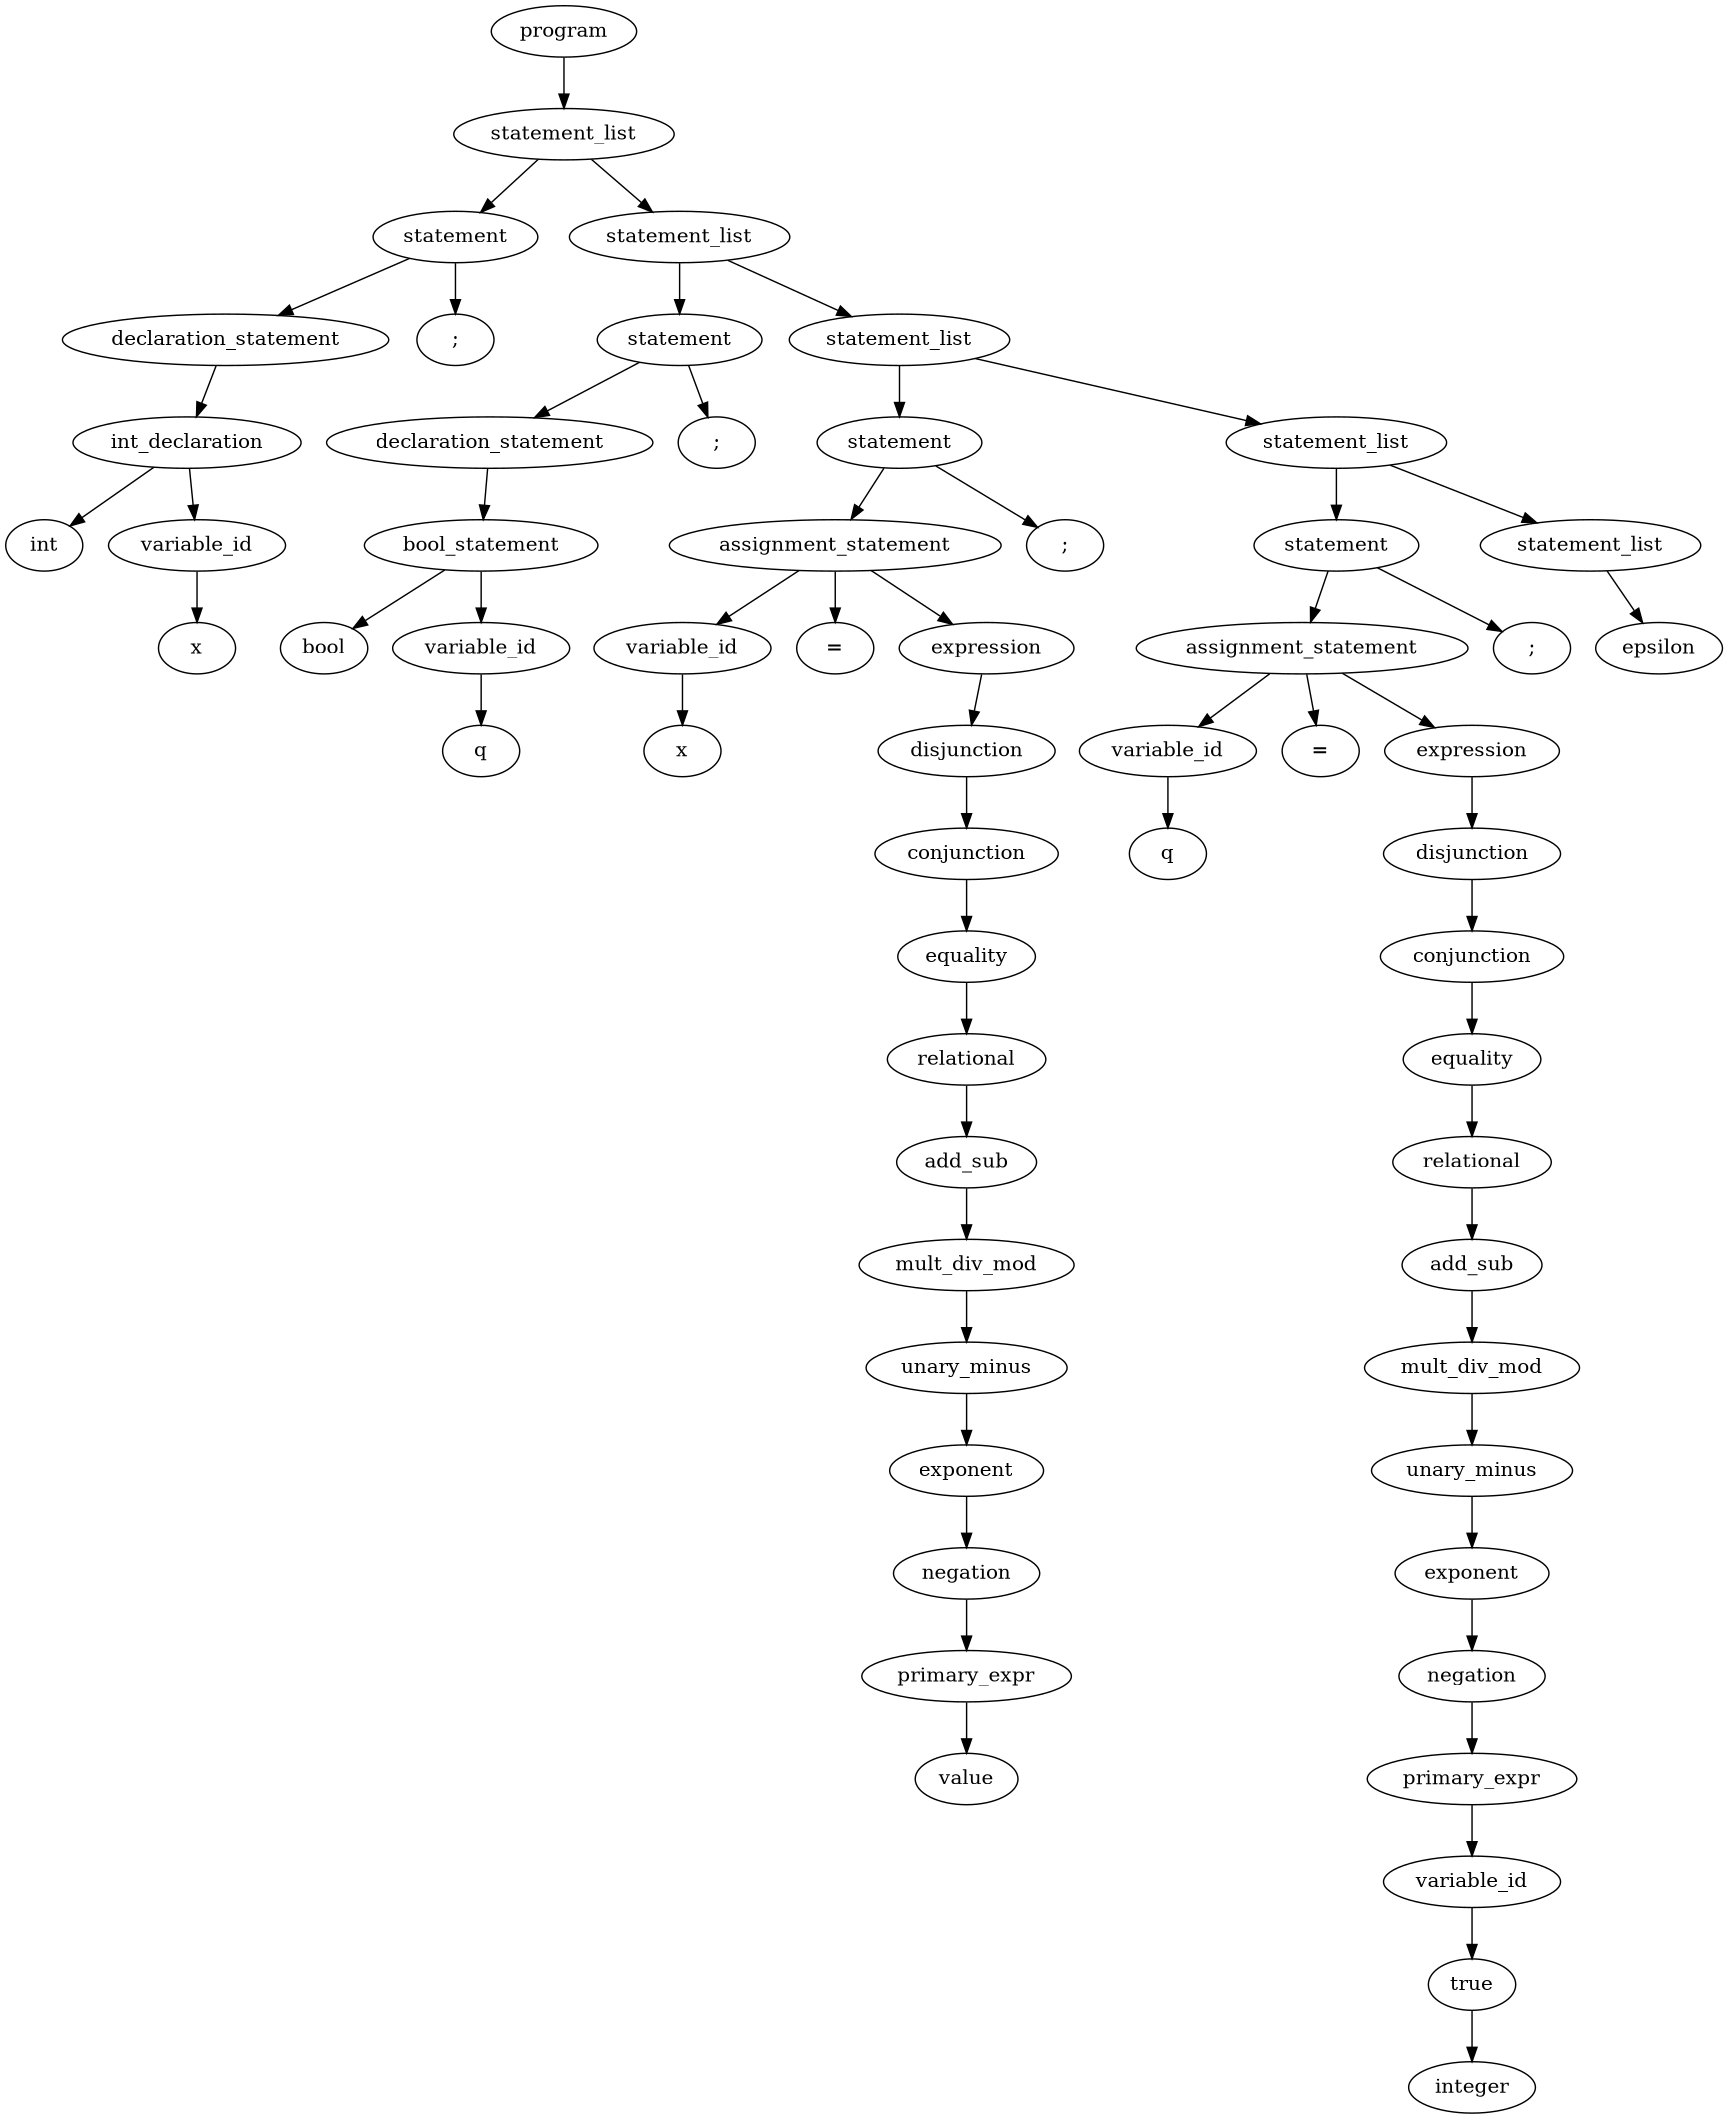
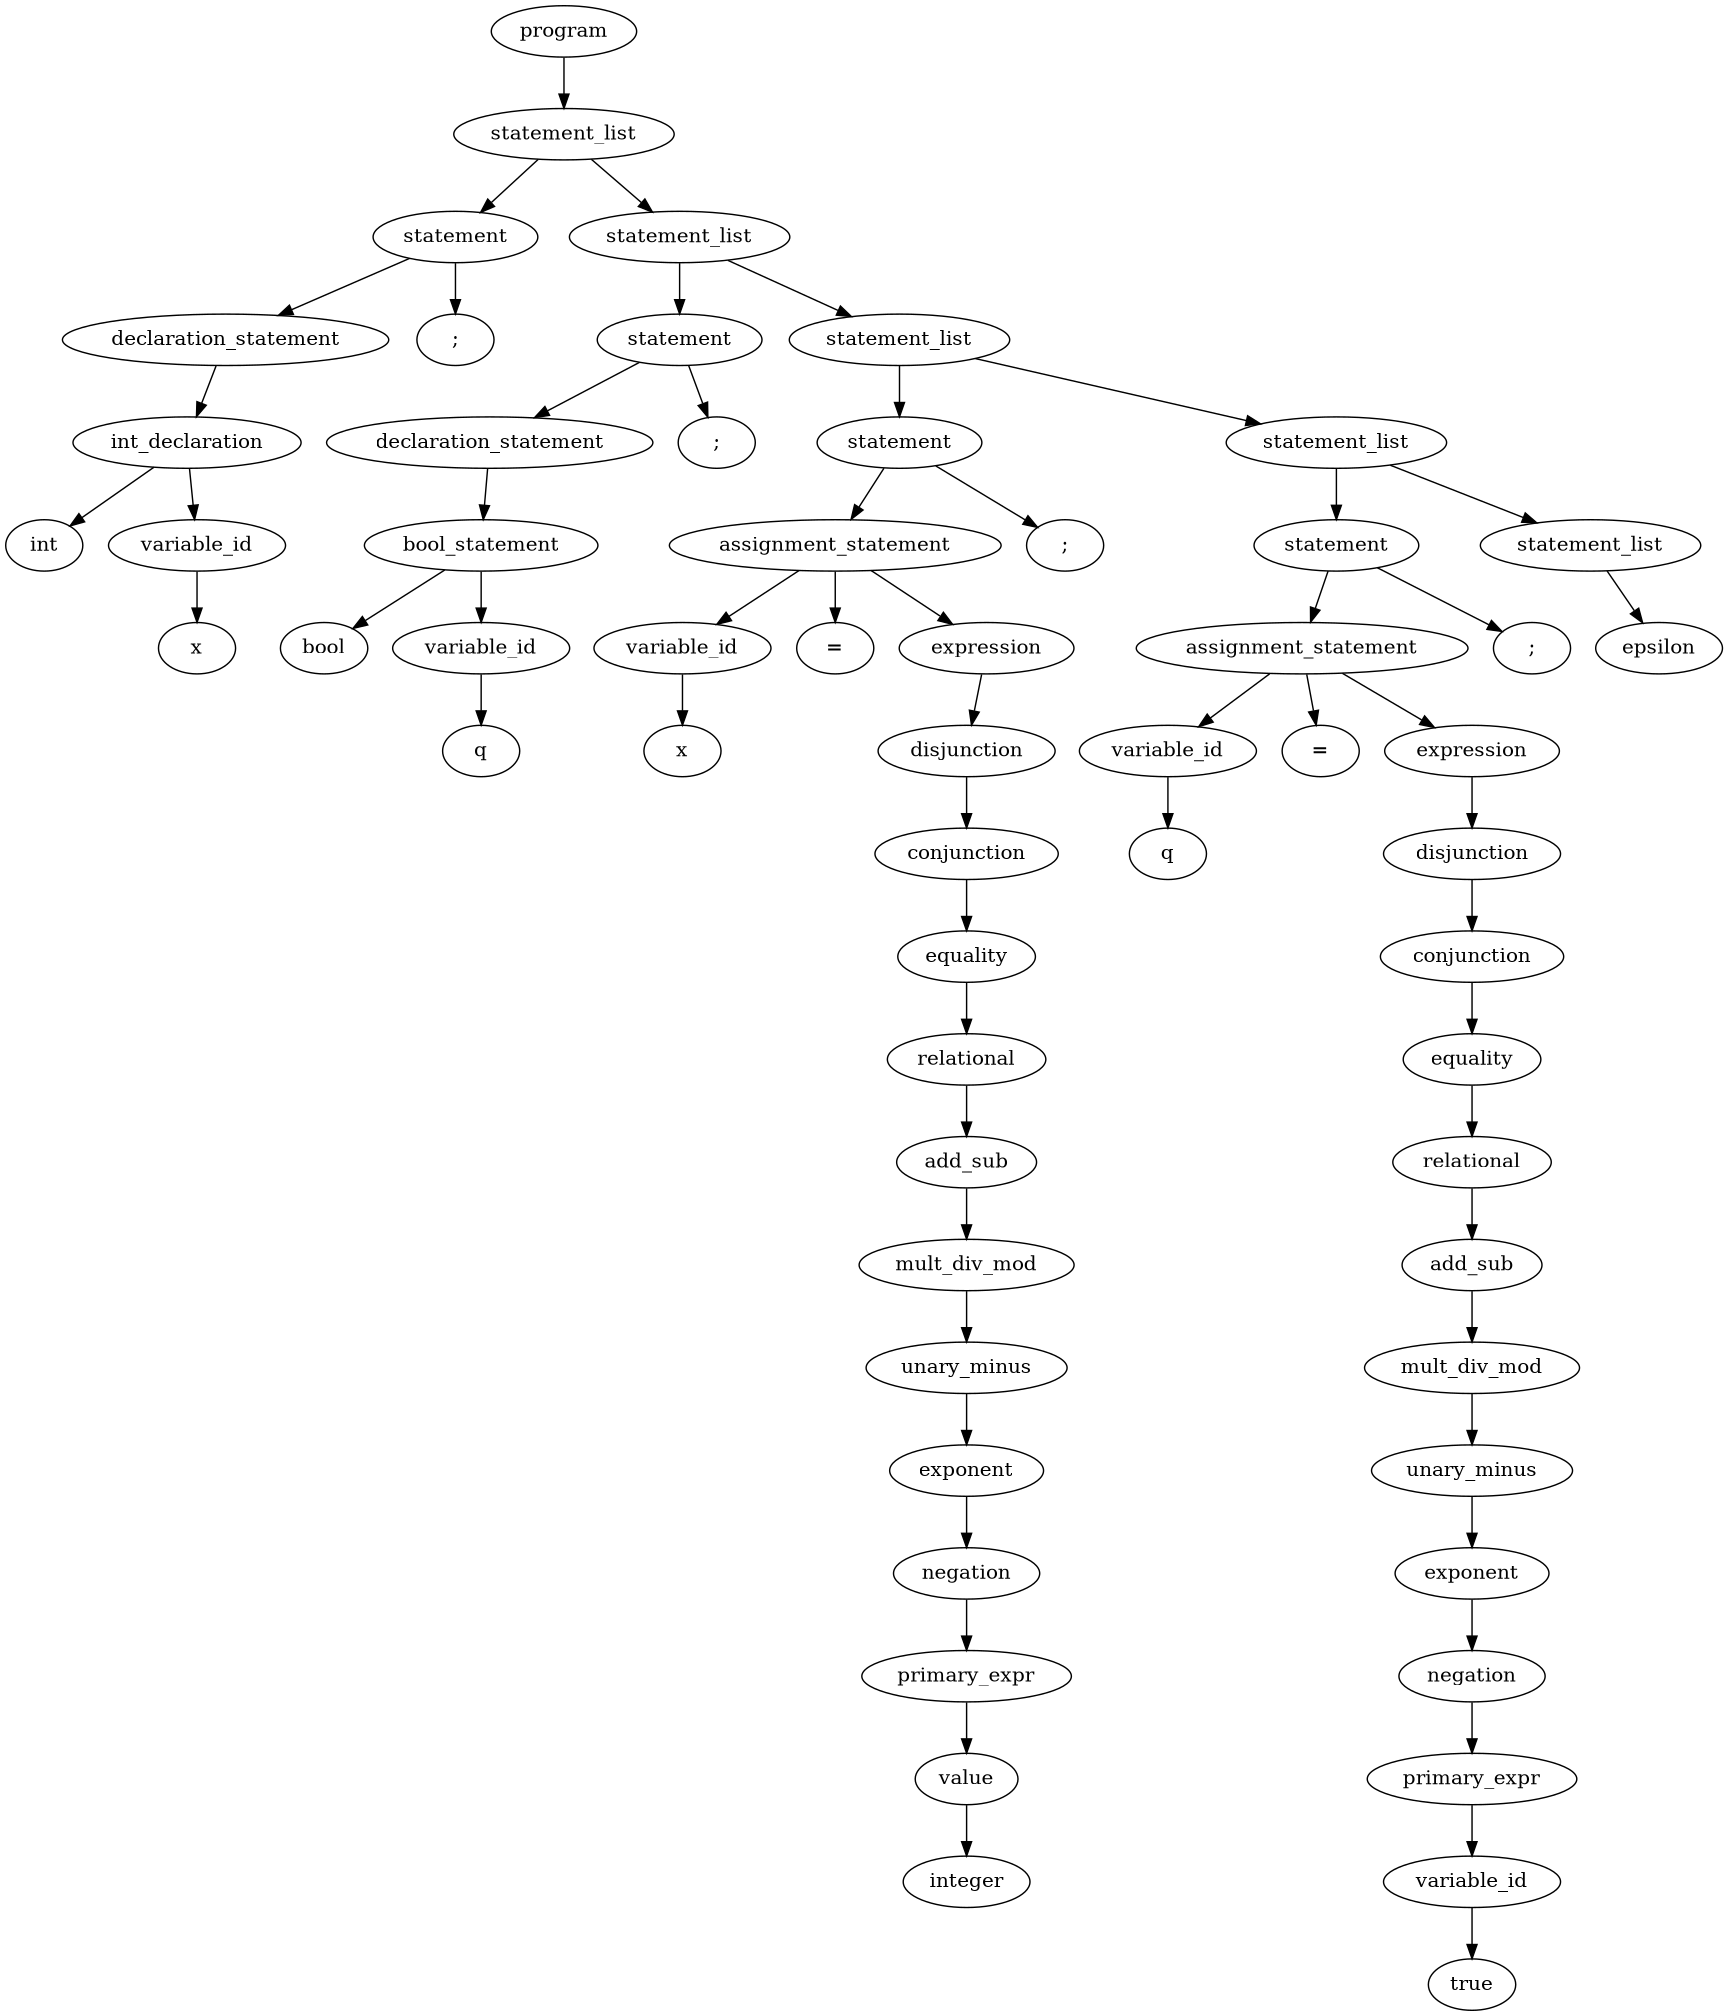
edge "true" -> "integer": now "value" -> "integer"
